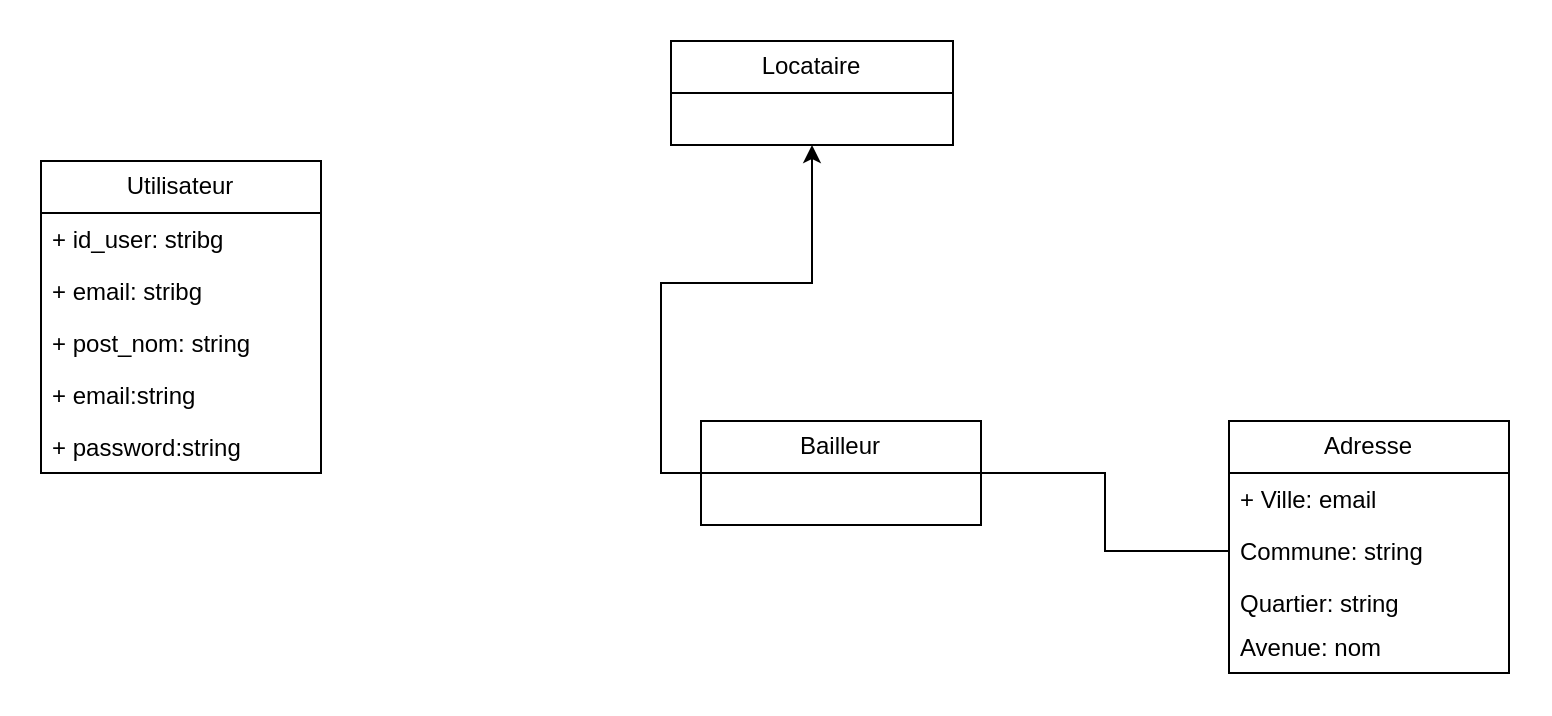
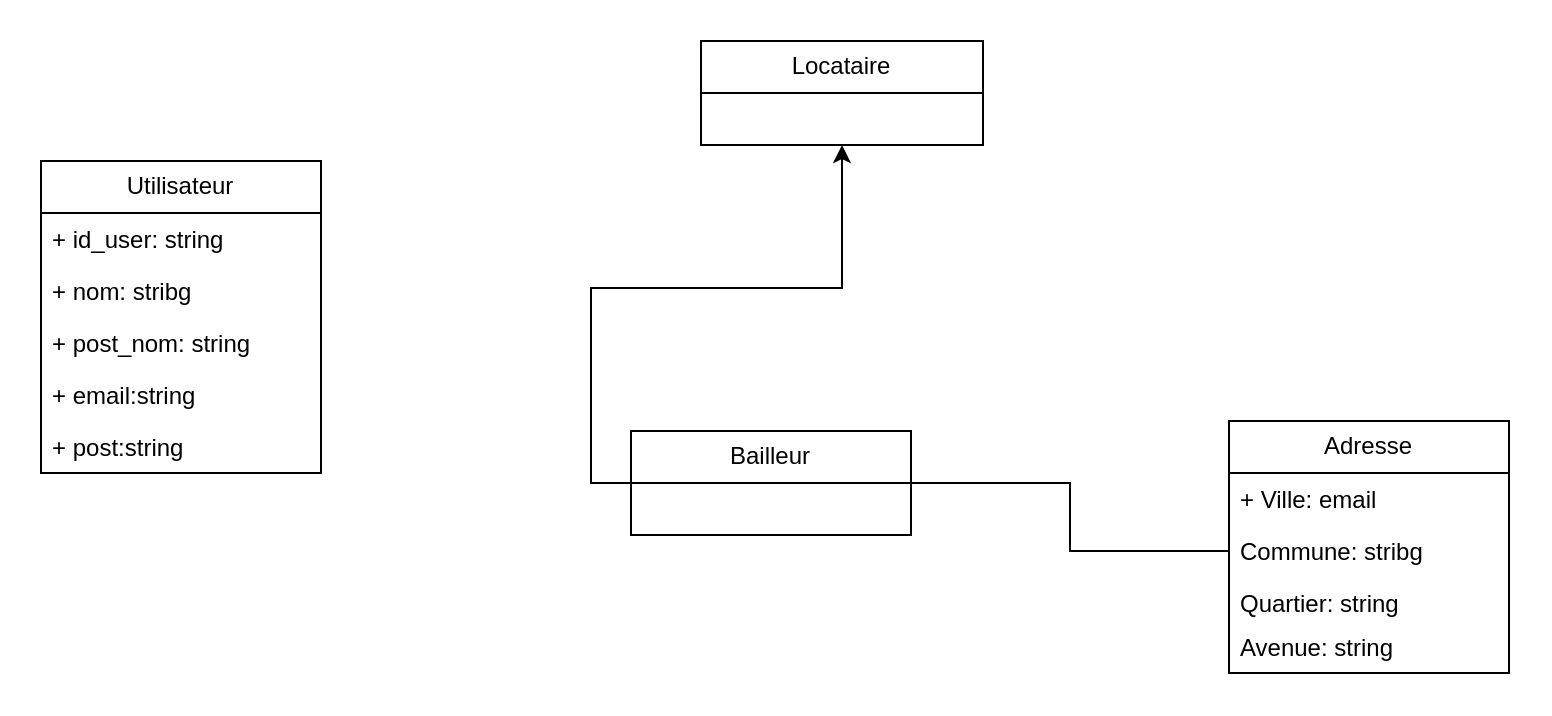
node "Locataire": moved (812, 93) -> (842, 93)
node "+ id_user: stribg": label "+ id_user: stribg" -> "+ id_user: string"
node "+ email: stribg": label "+ email: stribg" -> "+ nom: stribg"
node "+ password:string": label "+ password:string" -> "+ post:string"
node "Bailleur": moved (841, 473) -> (771, 483)
node "Commune: string": label "Commune: string" -> "Commune: stribg"
node "Avenue: nom": label "Avenue: nom" -> "Avenue: string"
